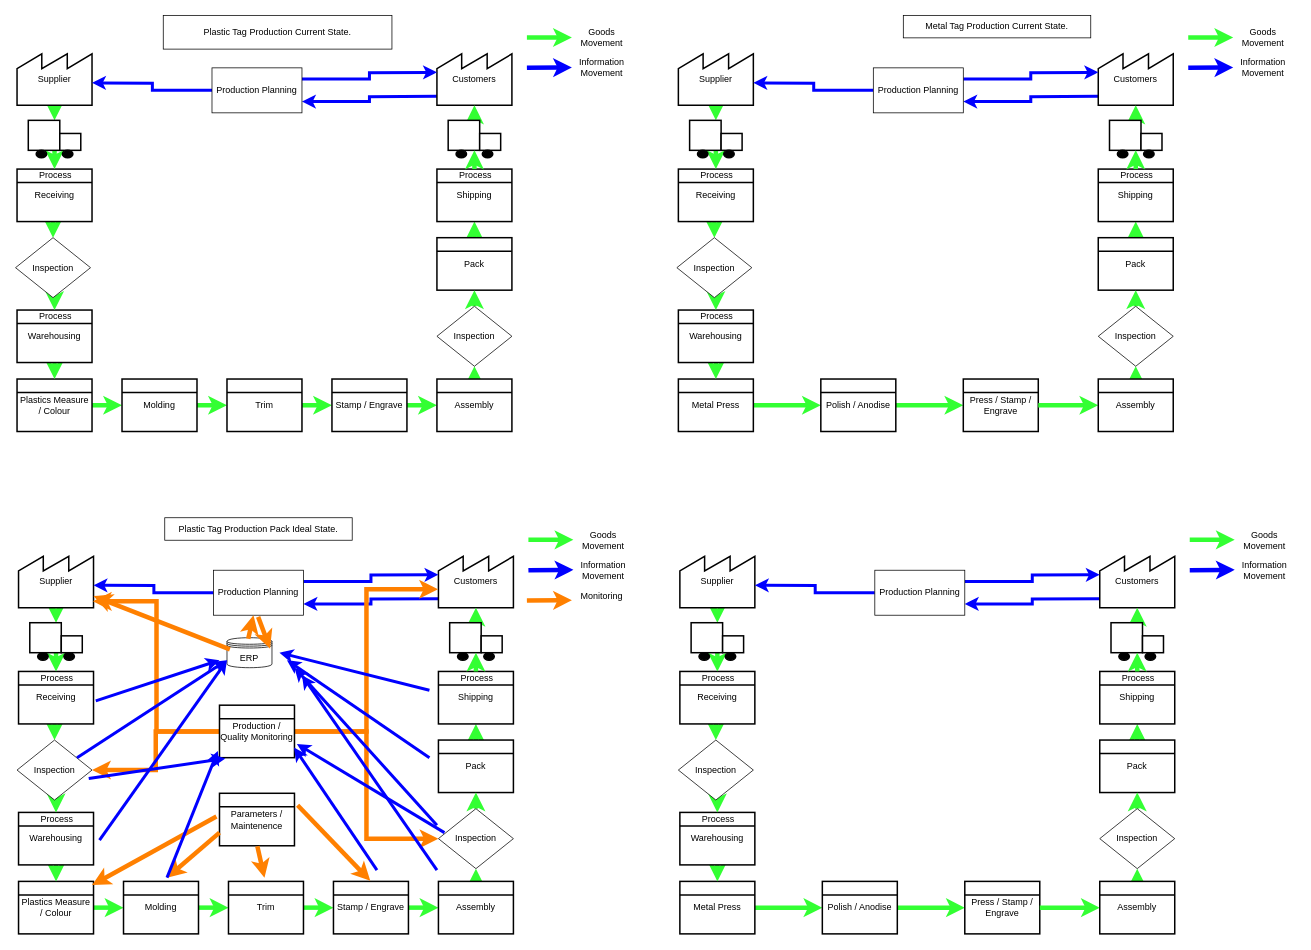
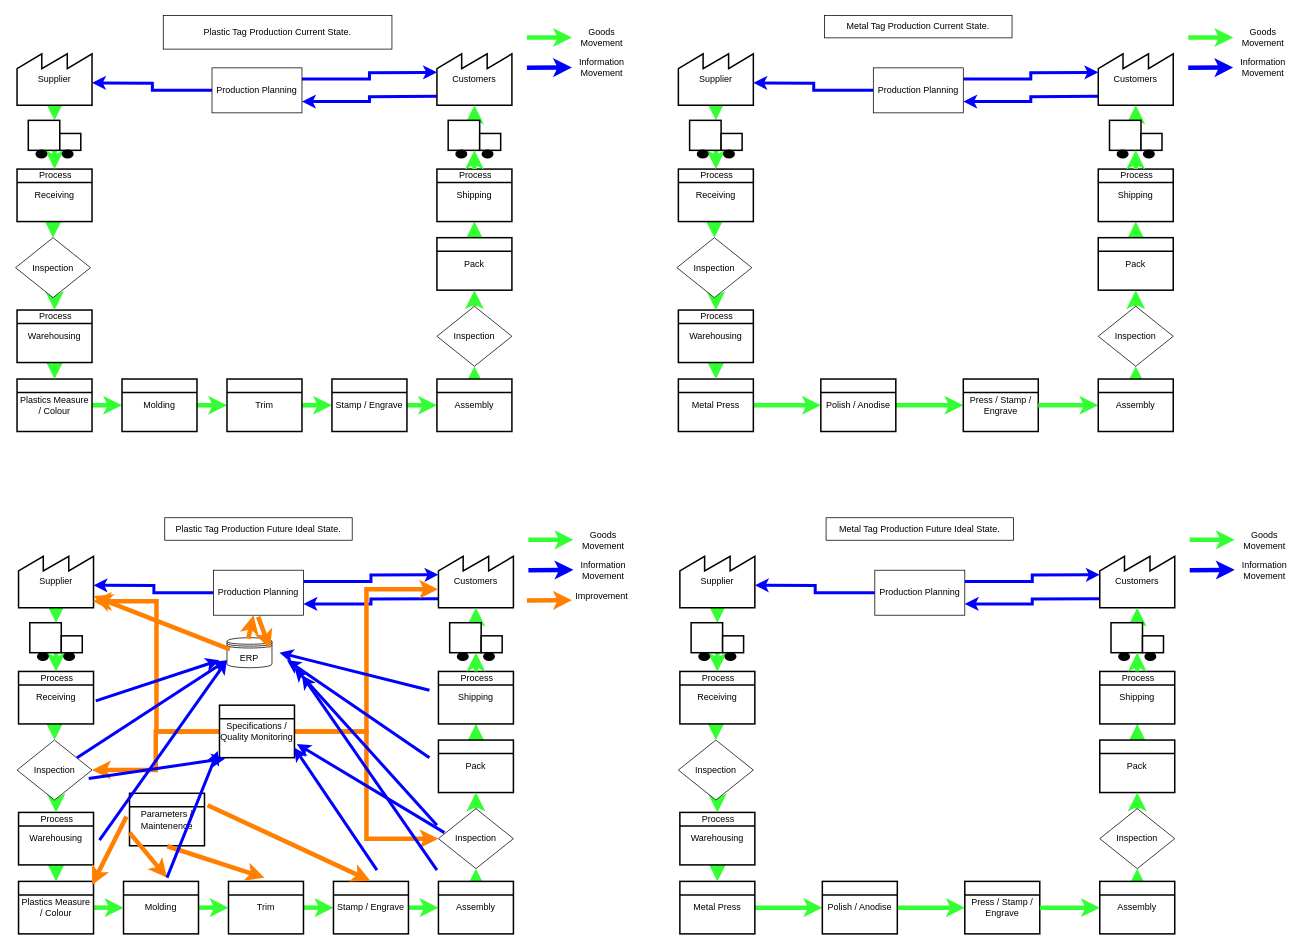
node "Metal Tag Production Current State.": moved (997, 27) -> (918, 27)
node "Plastic Tag Production Pack Ideal State.": label "Plastic Tag Production Pack Ideal State." -> "Plastic Tag Production Future Ideal State."
node "Metal Tag Production Future Ideal State.": added
node "Monitoring": label "Monitoring" -> "Improvement"
node "Production / Quality Monitoring": label "Production / Quality Monitoring" -> "Specifications / Quality Monitoring"
node "Parameters / Maintenence": moved (257, 820) -> (167, 820)
